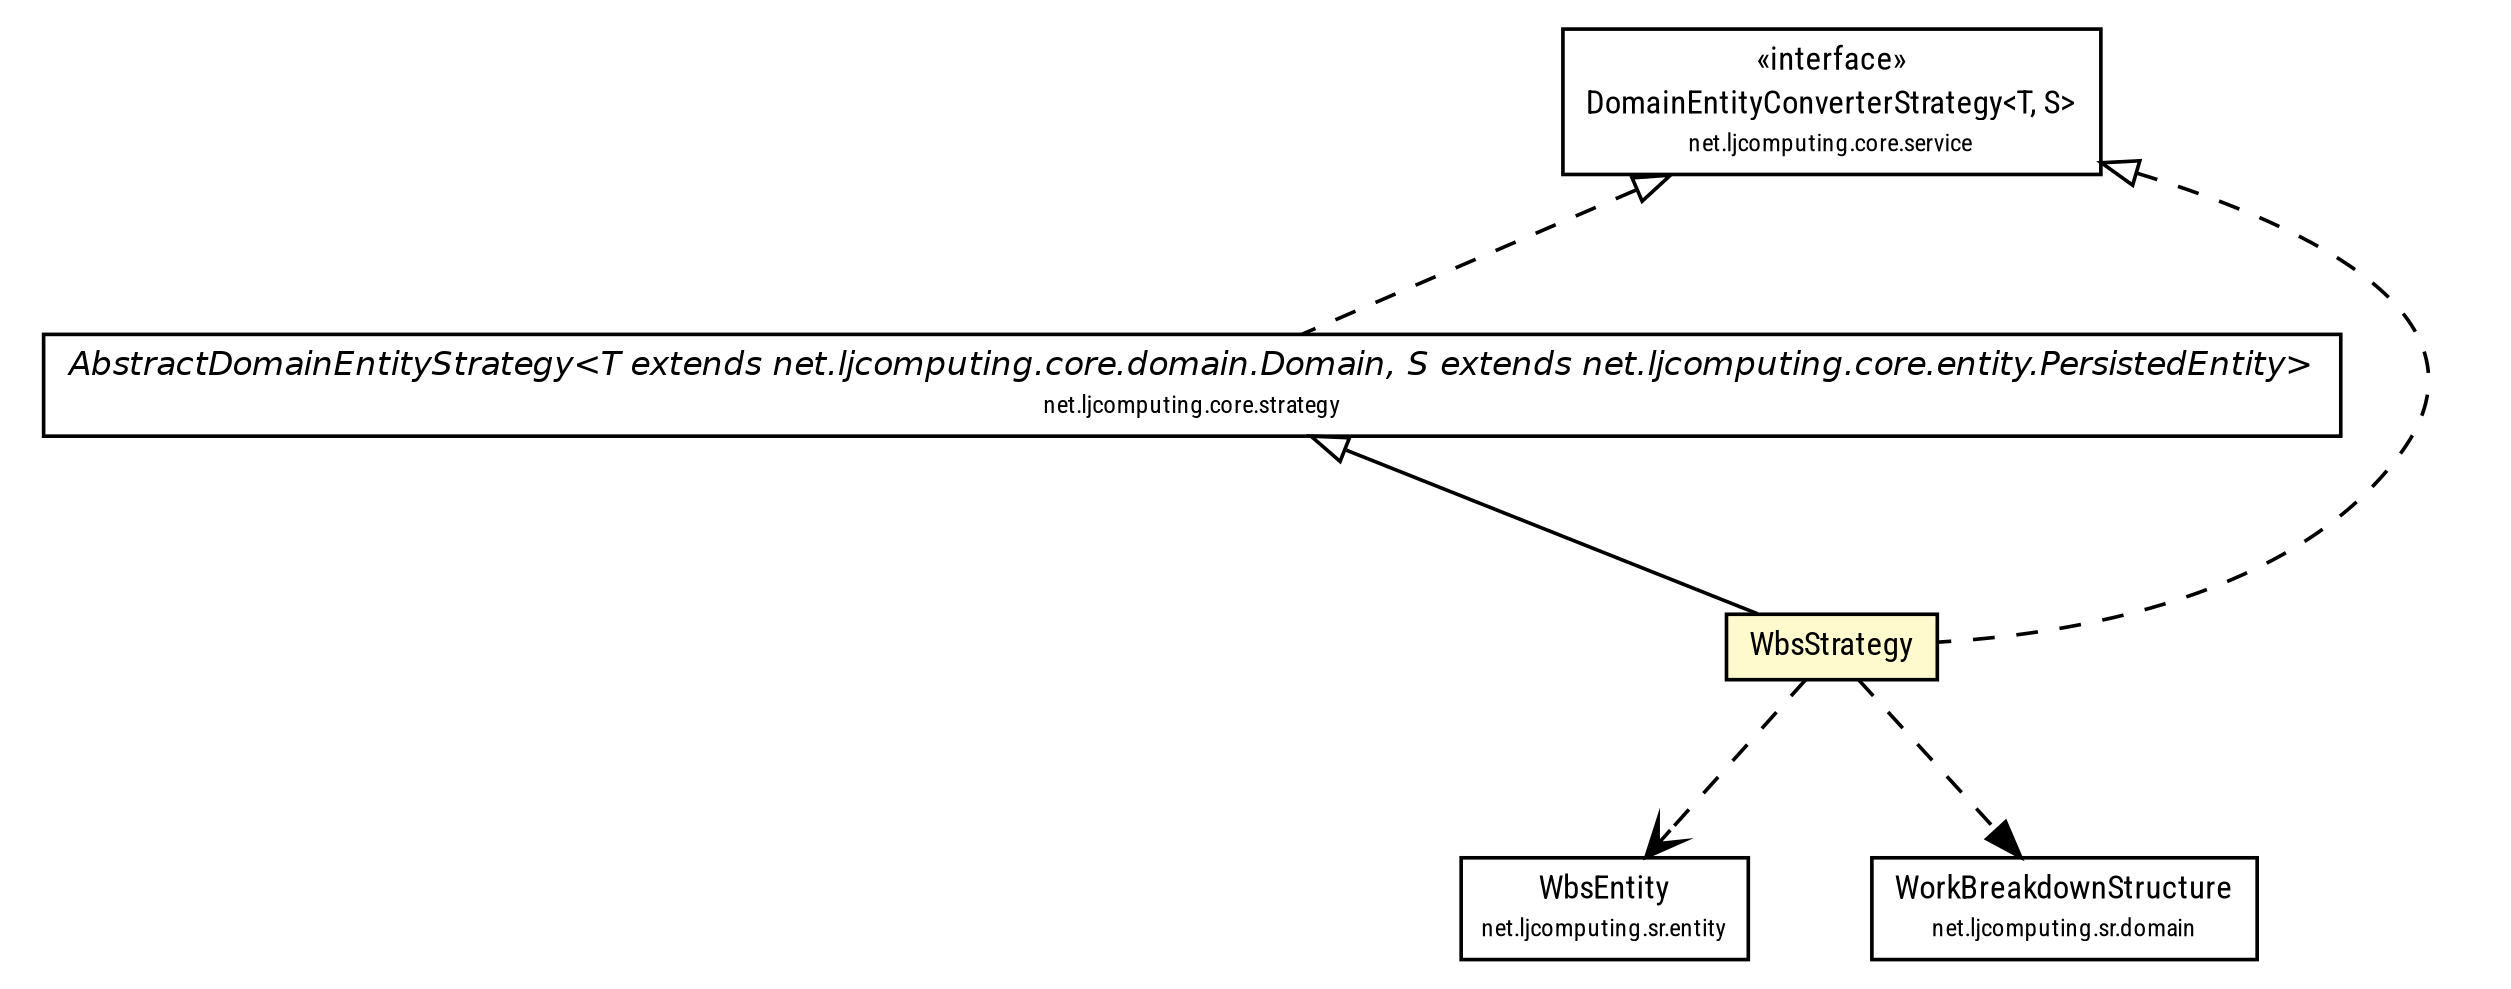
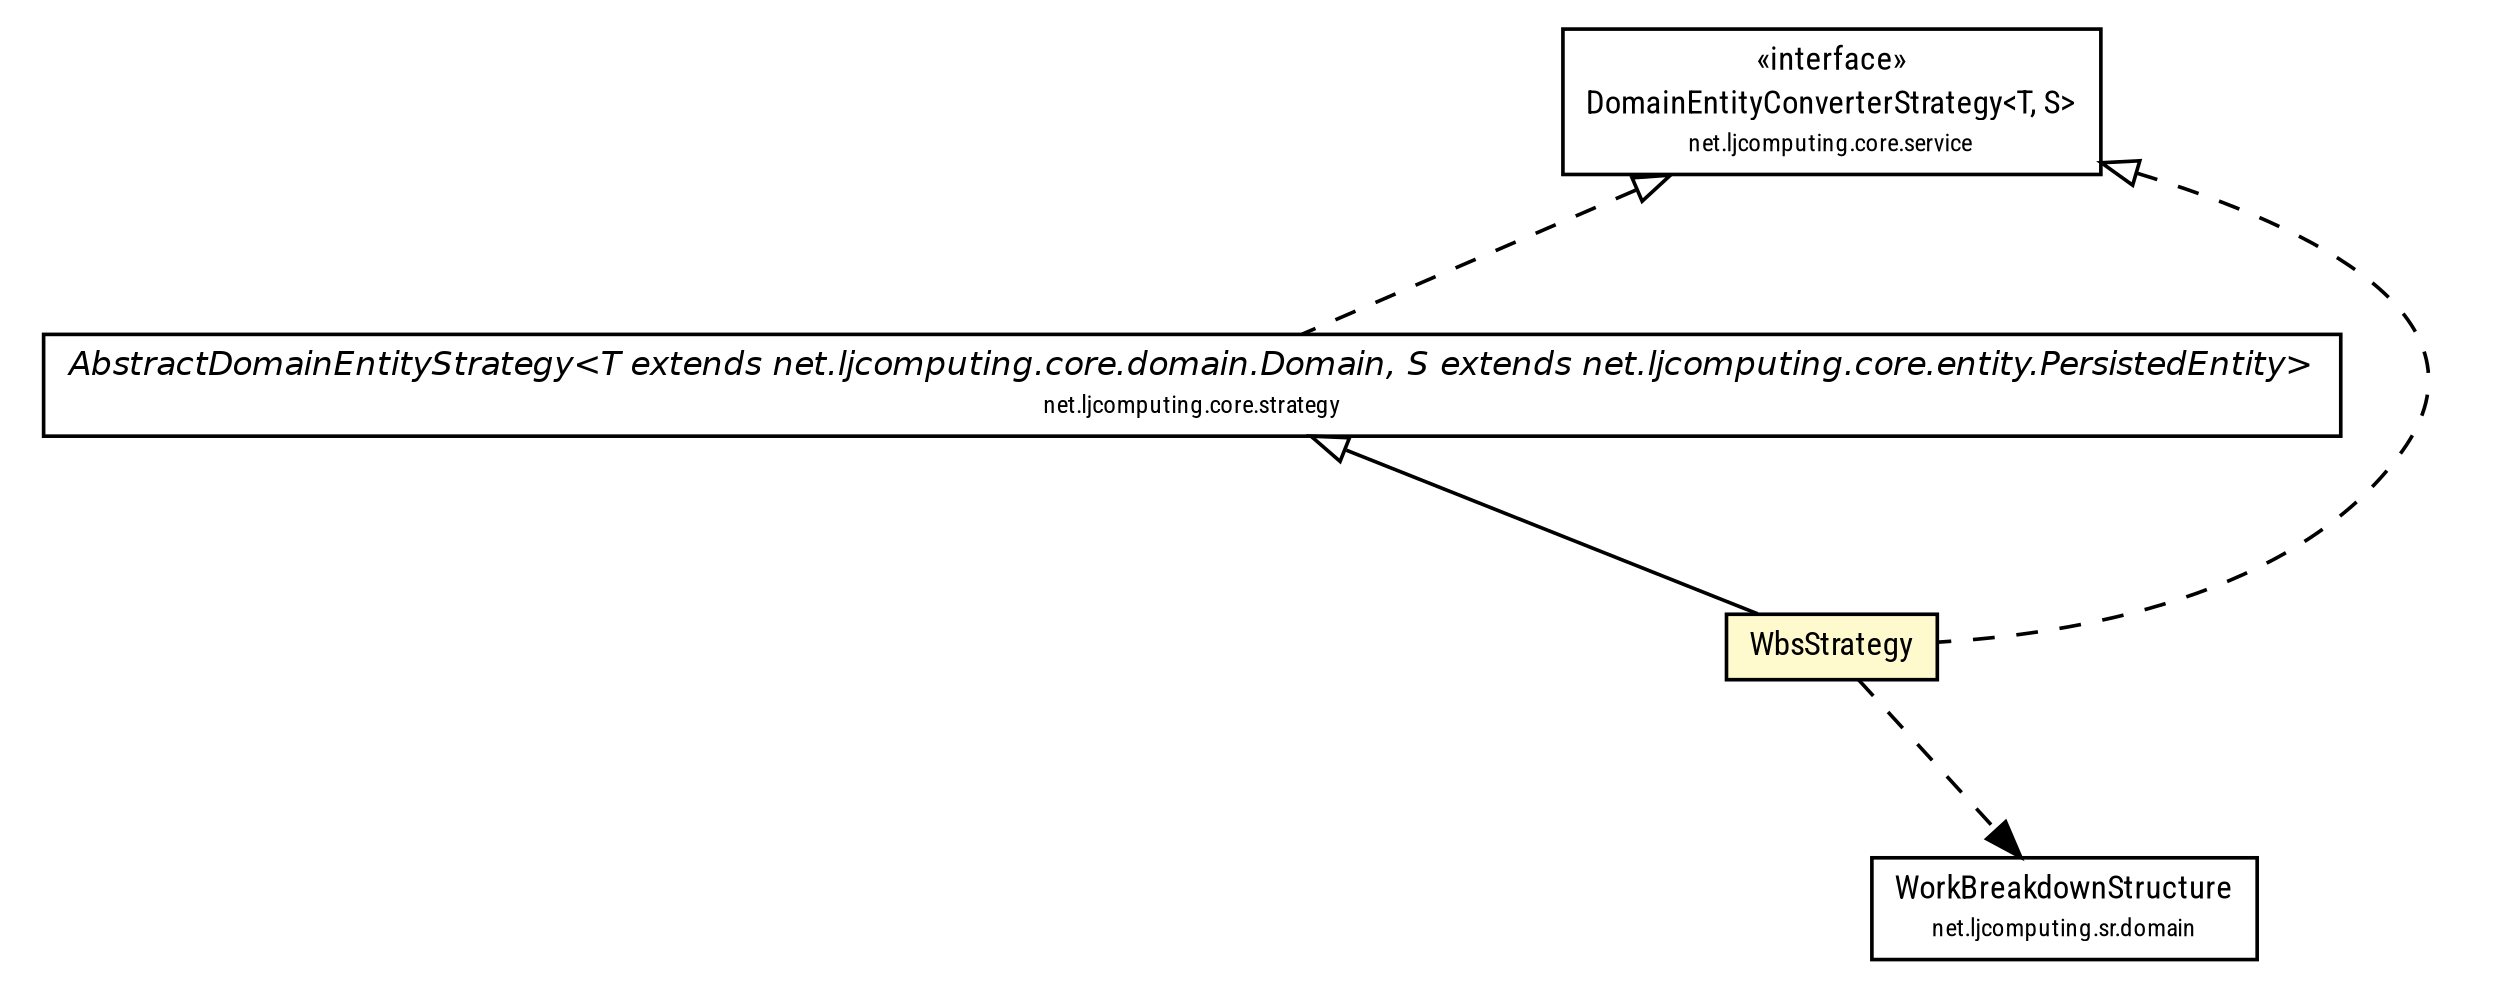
node "WbsEntity": removed
